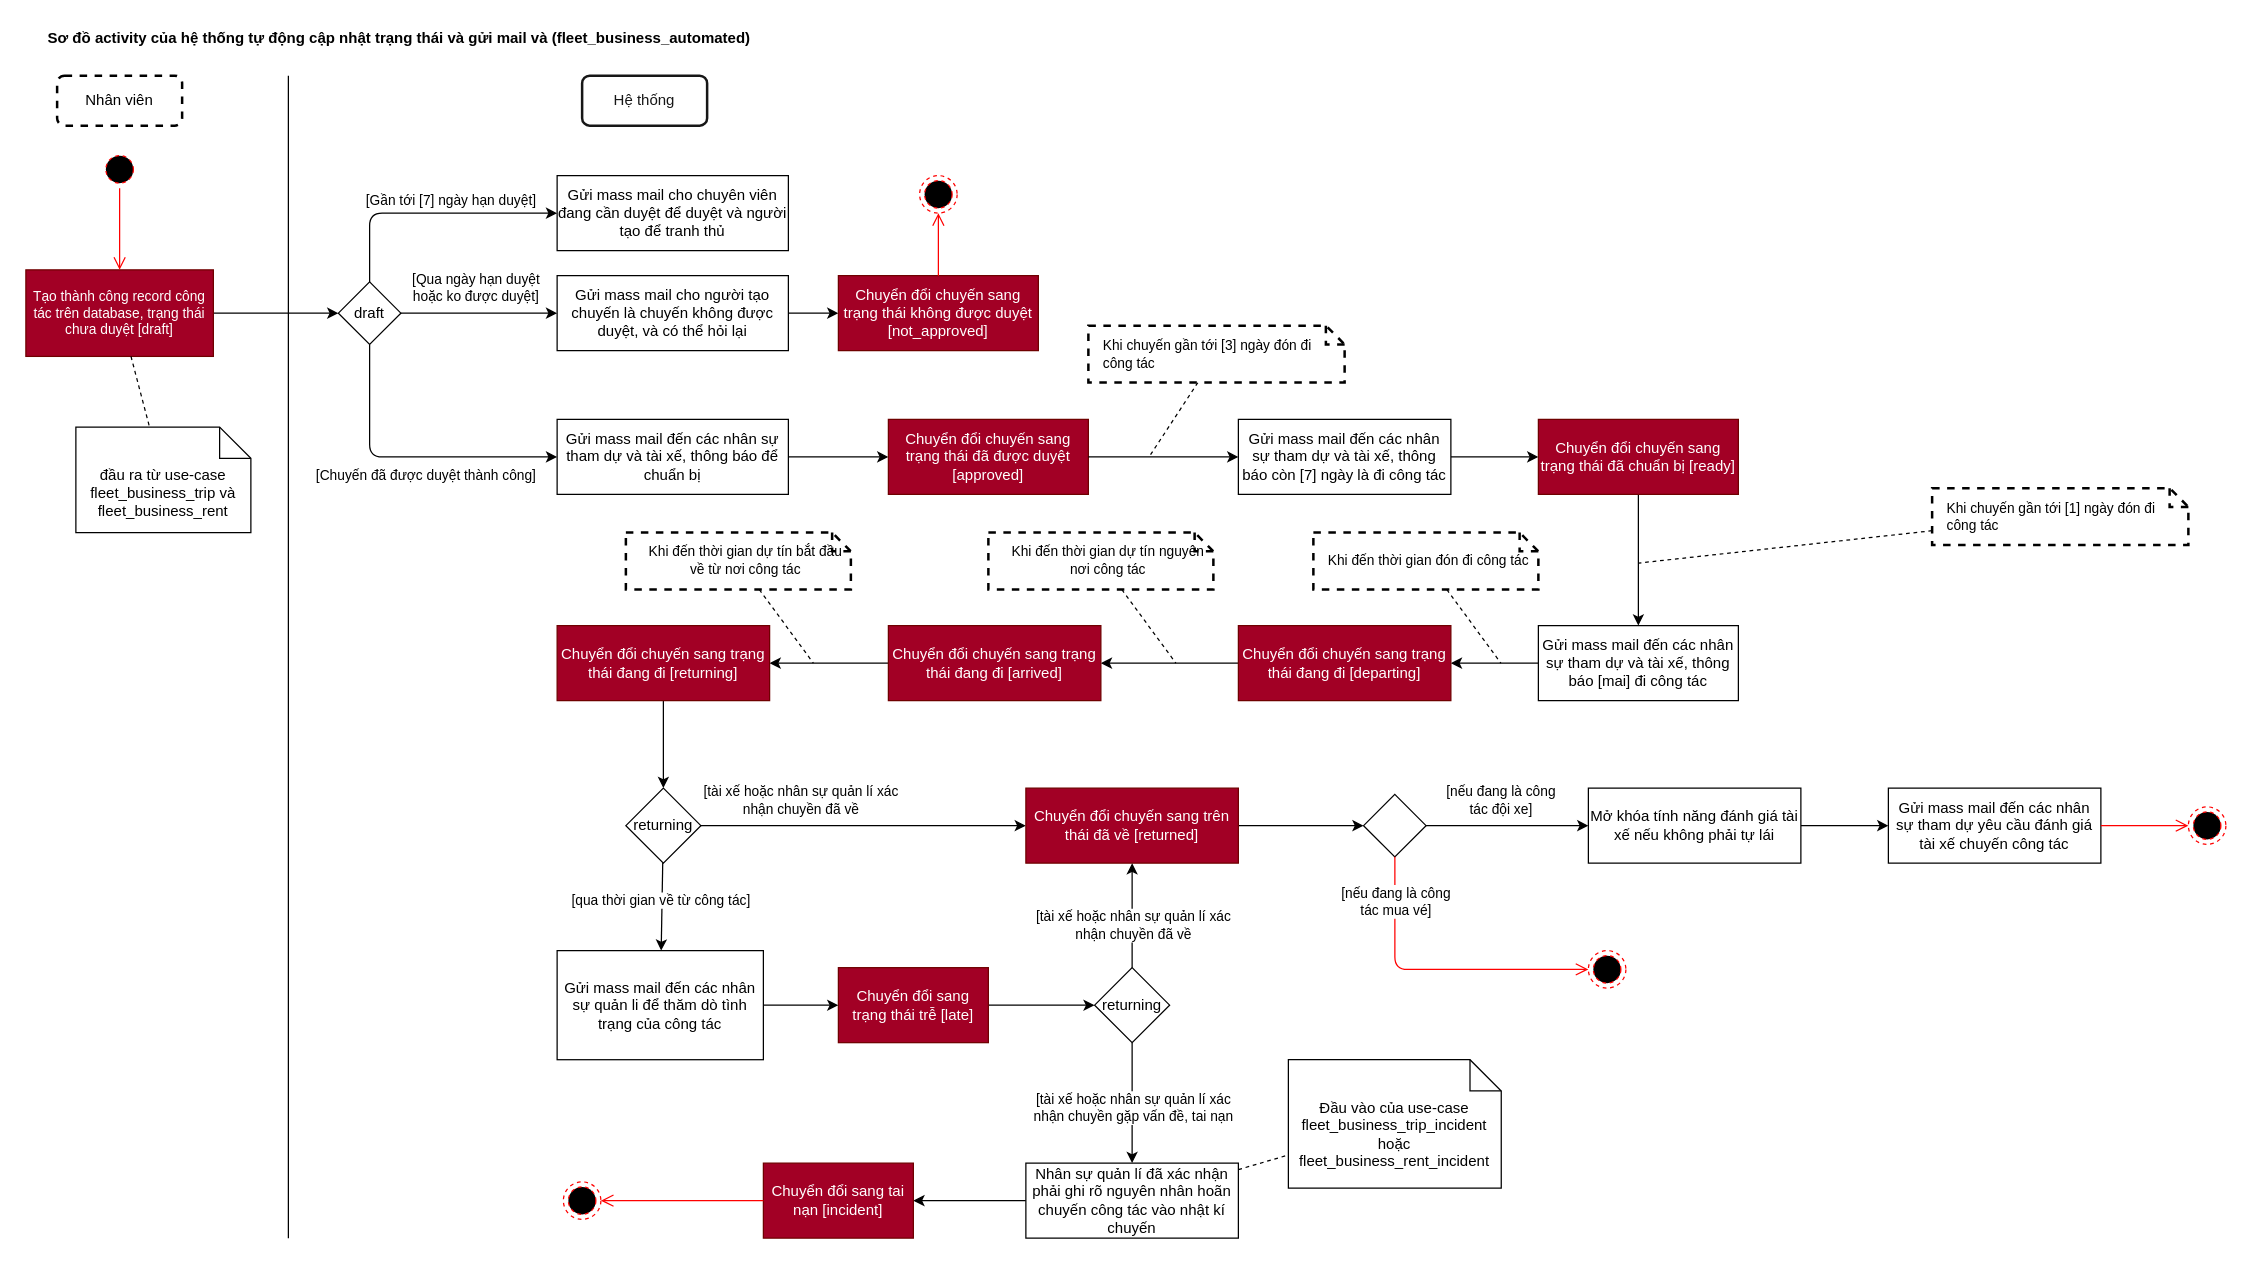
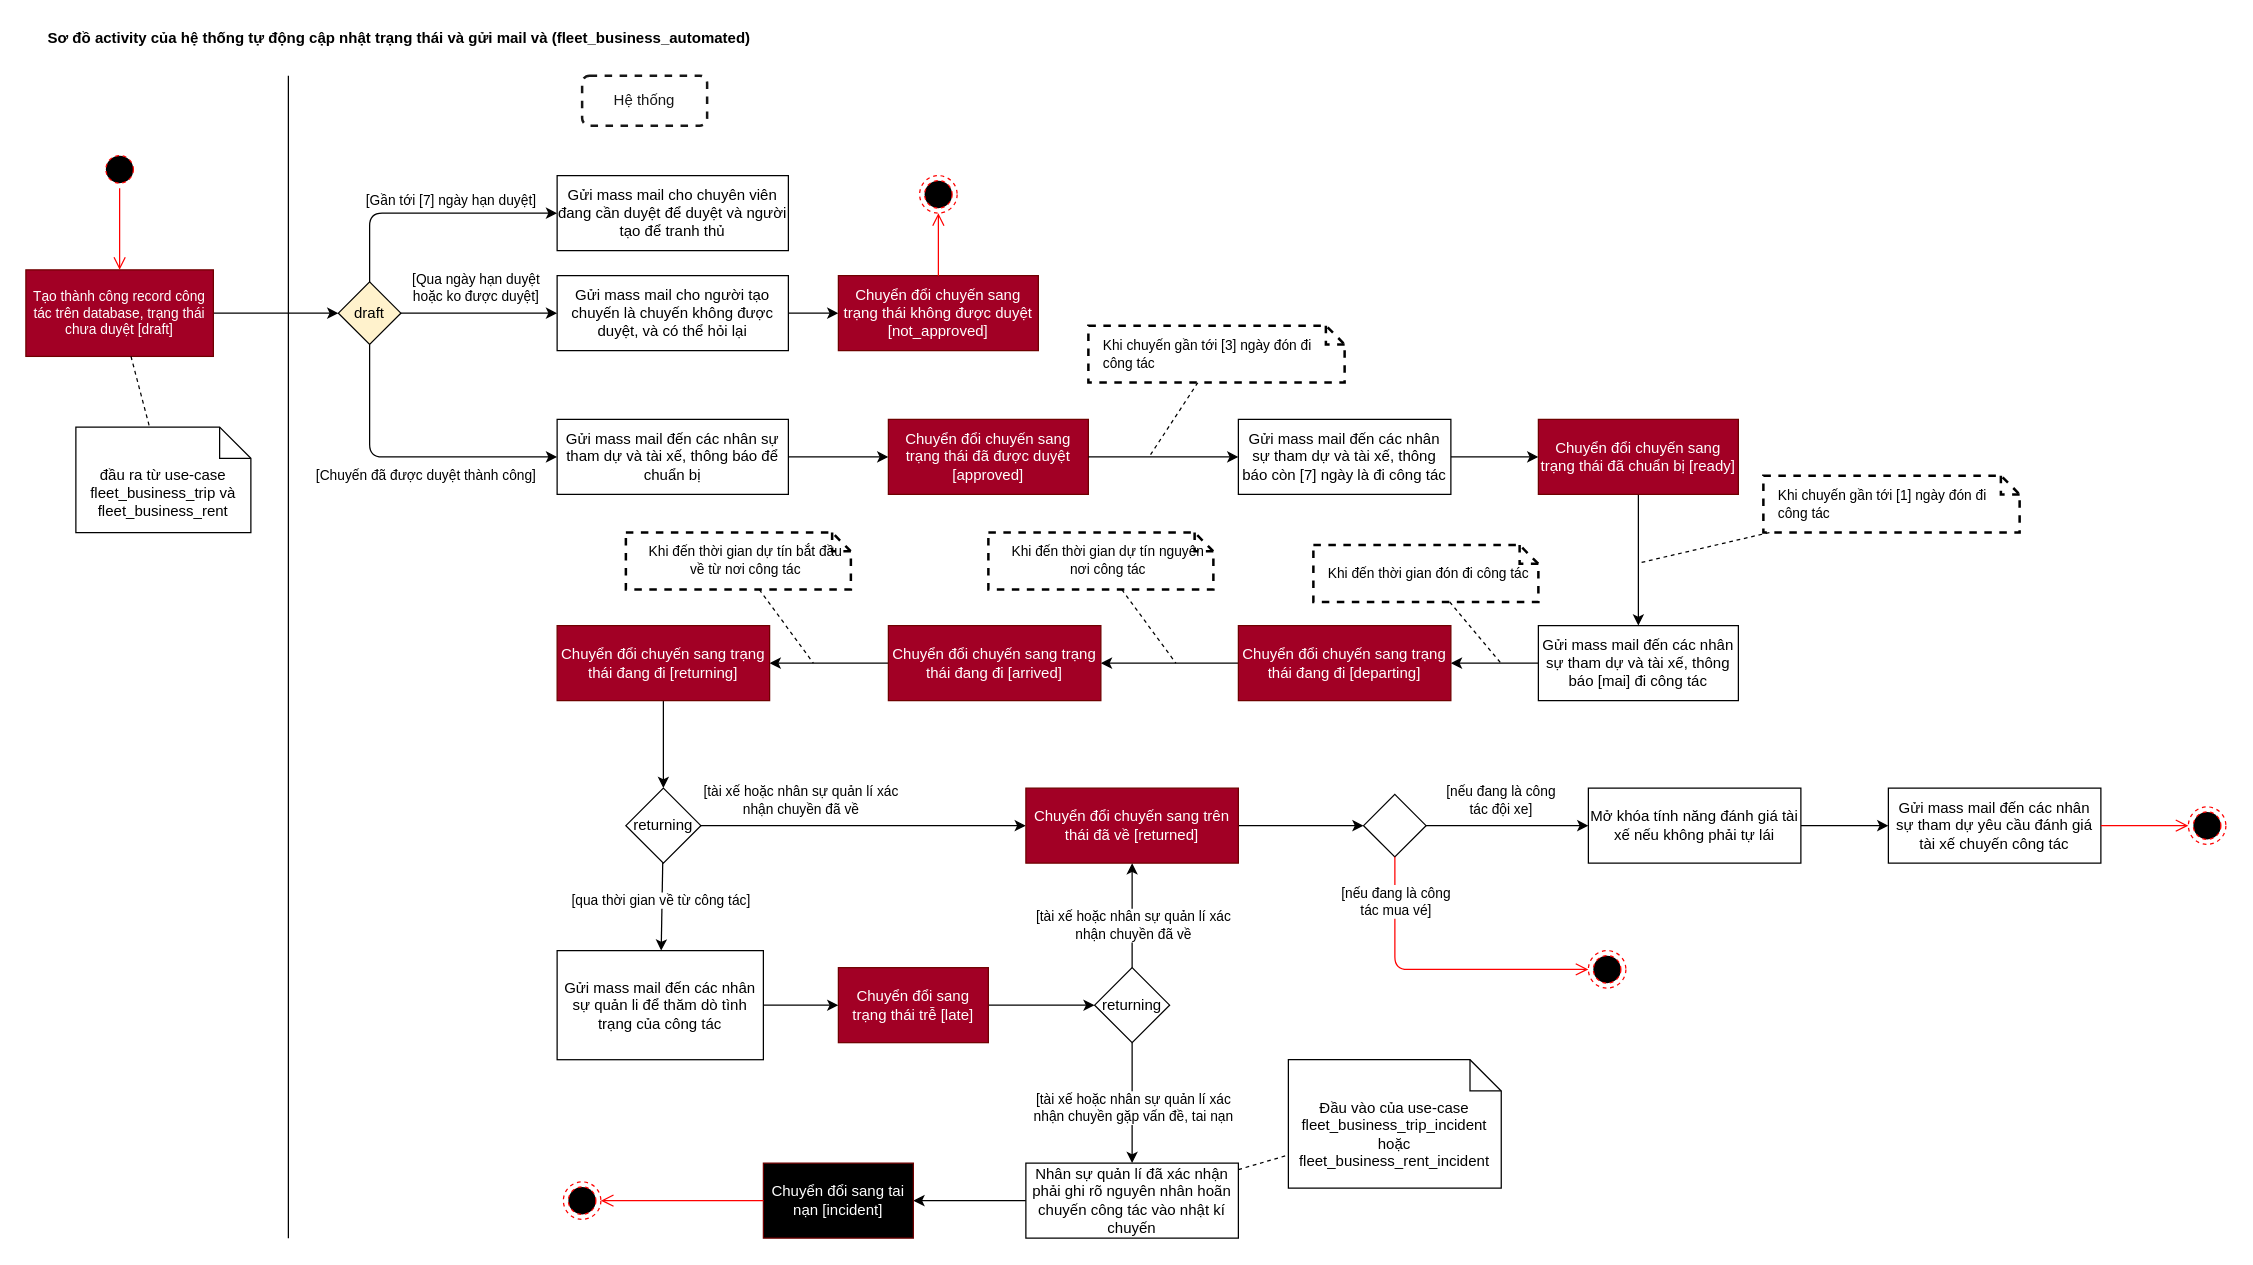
node "Nhân viên": removed
node "Hệ thống": style solid -> dashed
node "draft": fillcolor #ffffff -> #fff2cc
node "Khi chuyến gần tới [1] ngày đón đi công tác": moved (2060, 517) -> (1891, 504)
node "Khi đến thời gian đón đi công tác": moved (1426, 561) -> (1426, 574)
node "Chuyển đổi sang tai nạn [incident]": fillcolor #a20025 -> #000000
